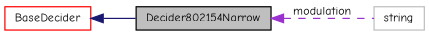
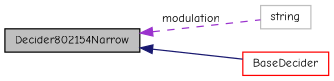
edge "Decider802154Narrow" -> "BaseDecider": reversed
